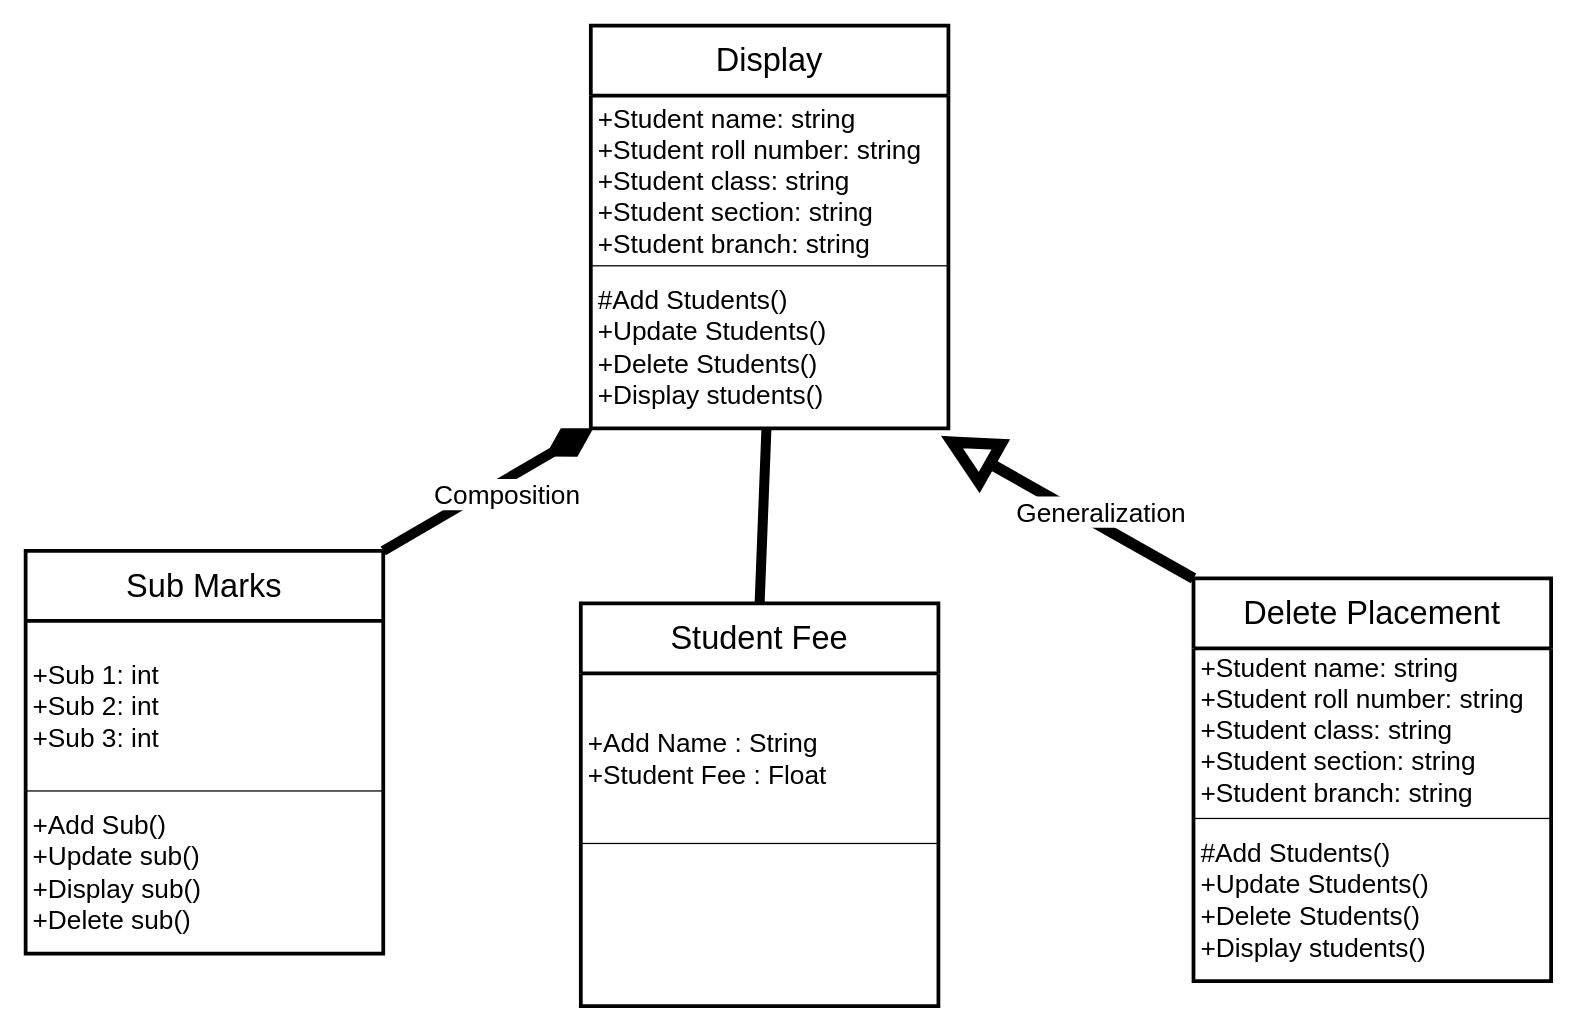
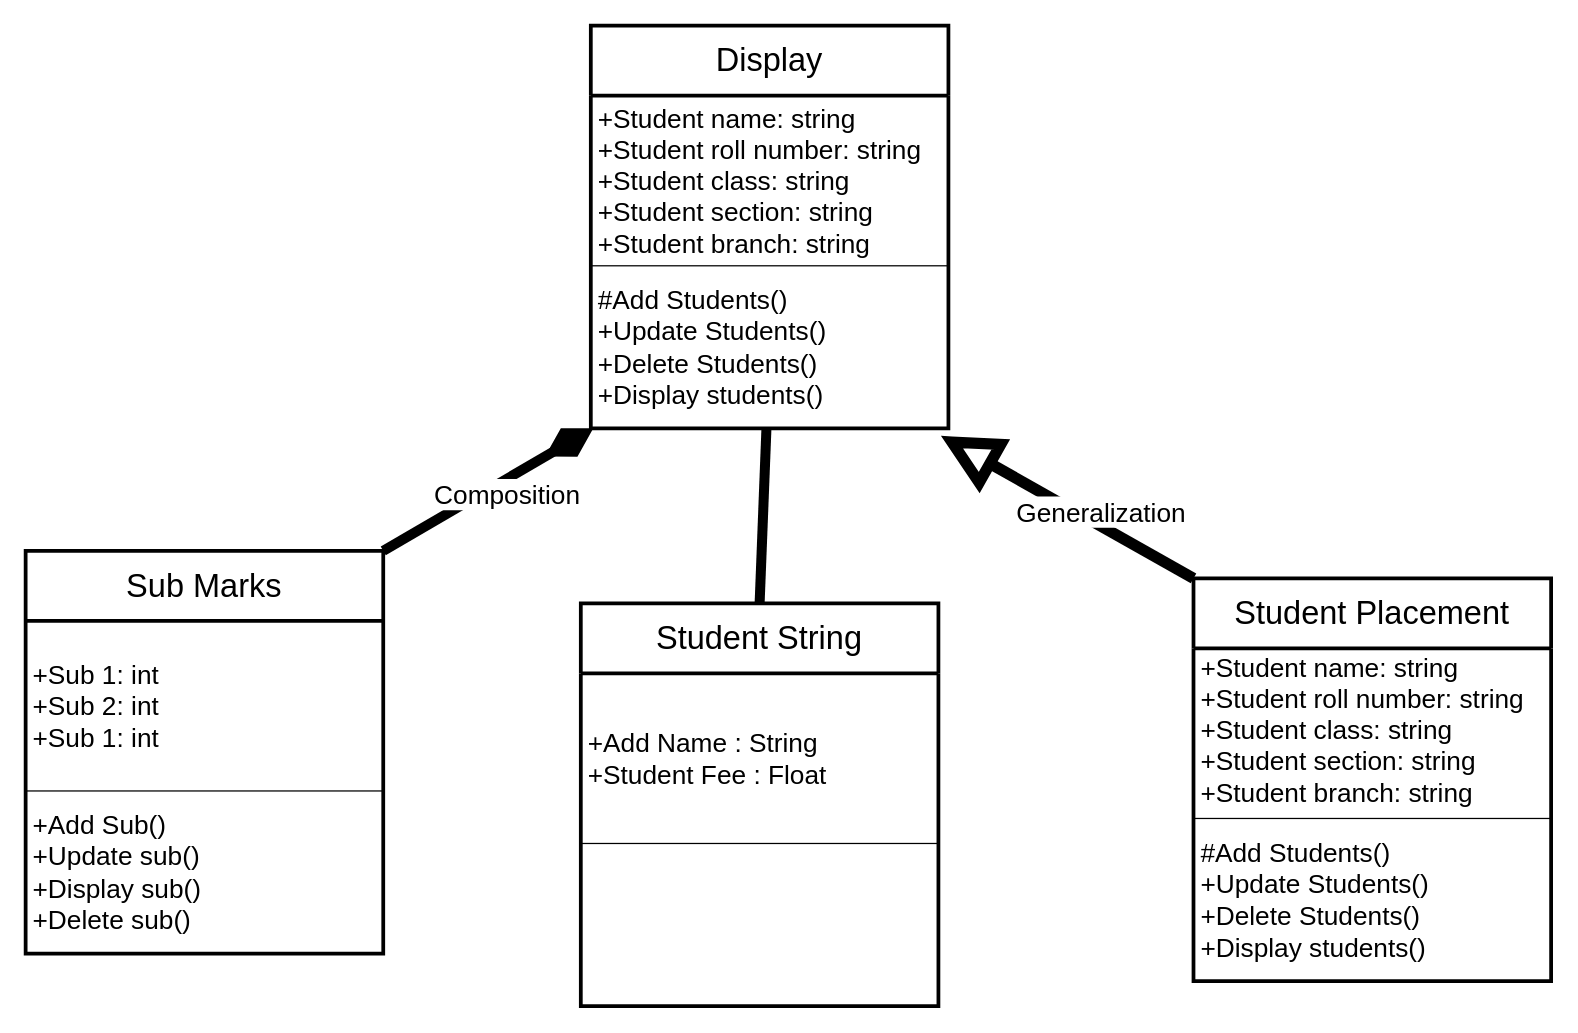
node "Delete Placement": label "Delete Placement" -> "Student Placement"
node "Student Fee": label "Student Fee" -> "Student String"
node "+Sub 1: int +Sub 2: int +Sub 3: int": label "+Sub 1: int +Sub 2: int +Sub 3: int" -> "+Sub 1: int +Sub 2: int +Sub 1: int"
